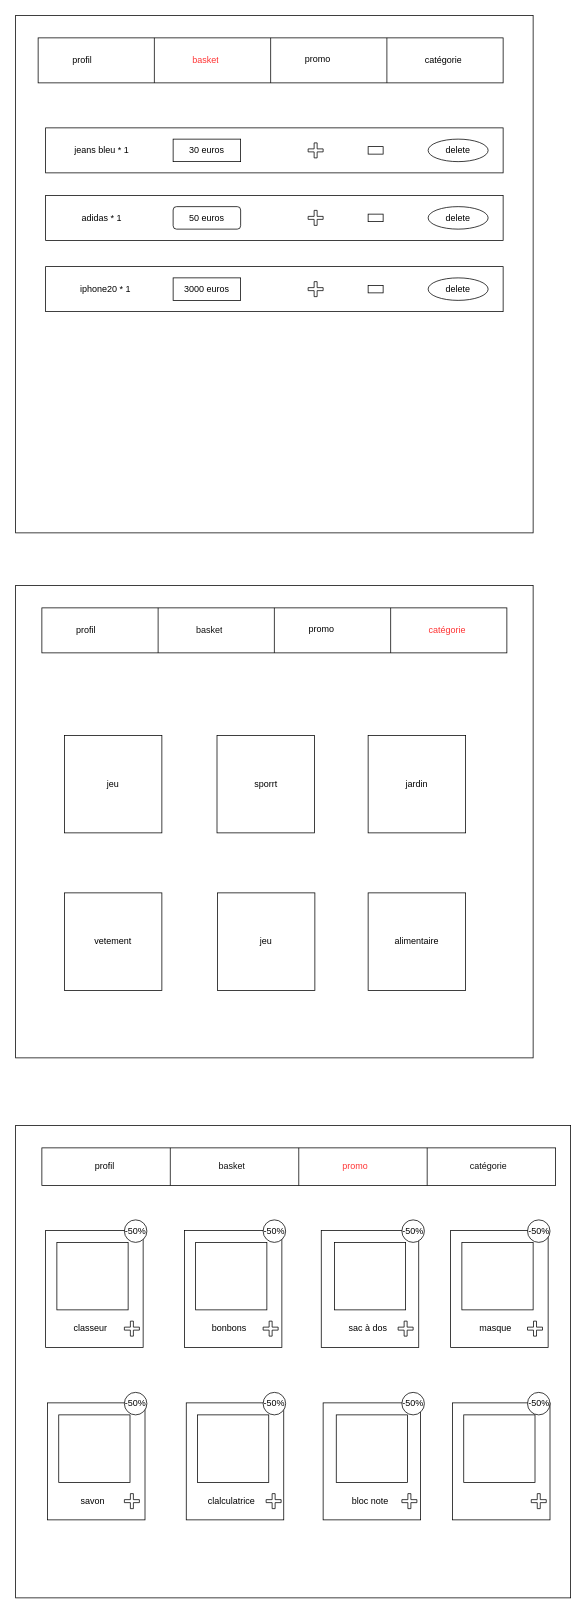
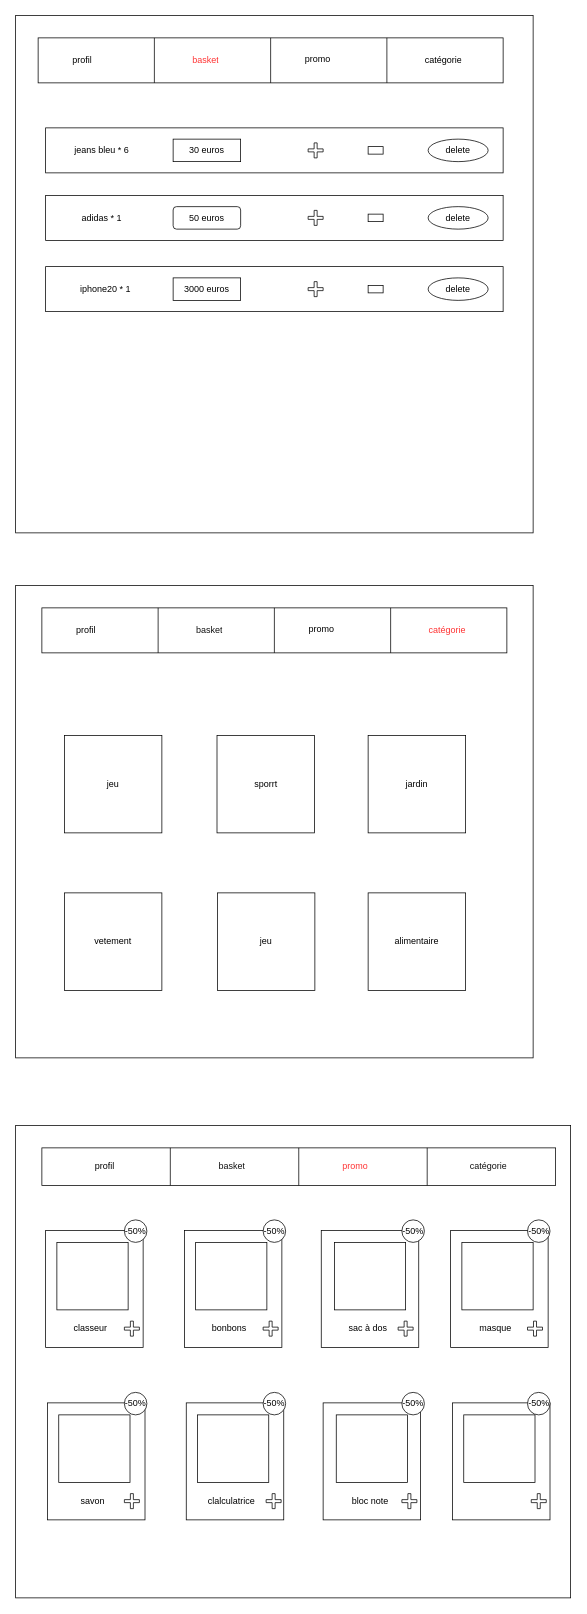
node "jeans bleu * 1": label "jeans bleu * 1" -> "jeans bleu * 6"
